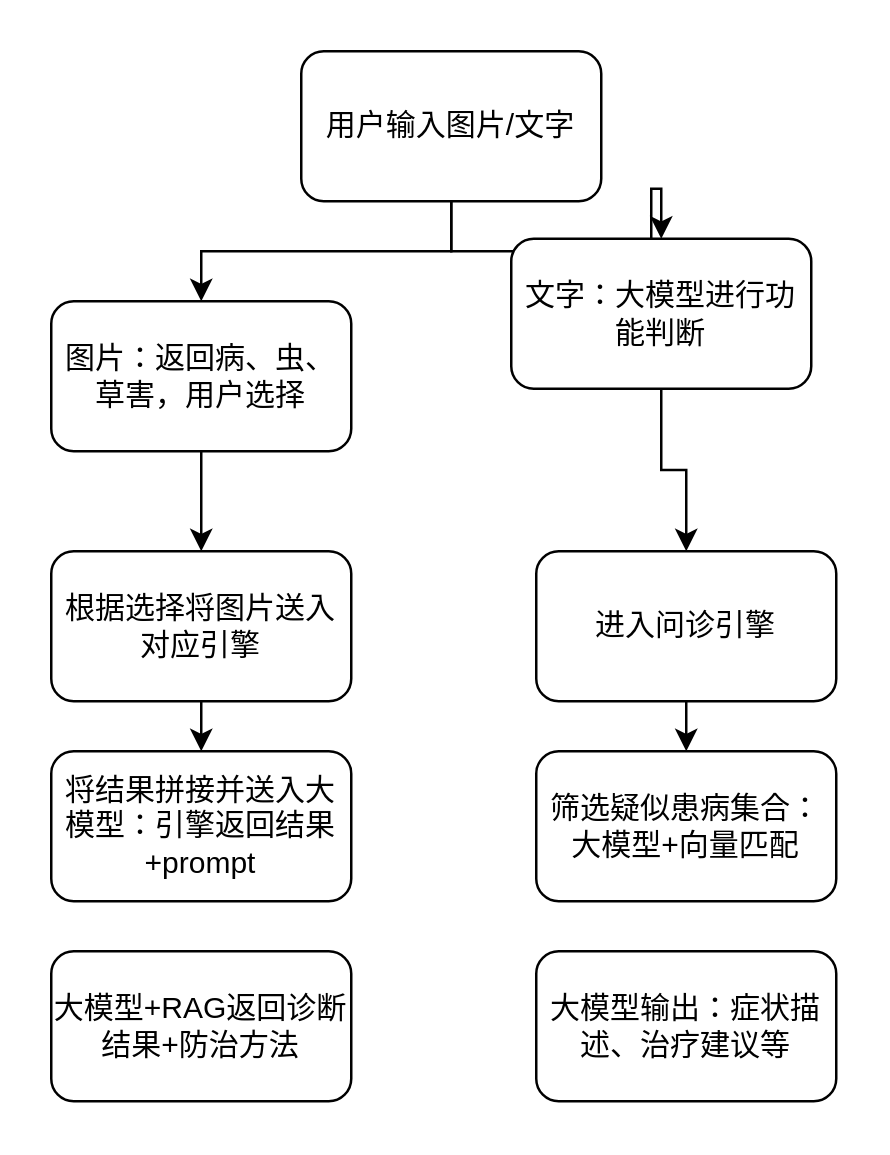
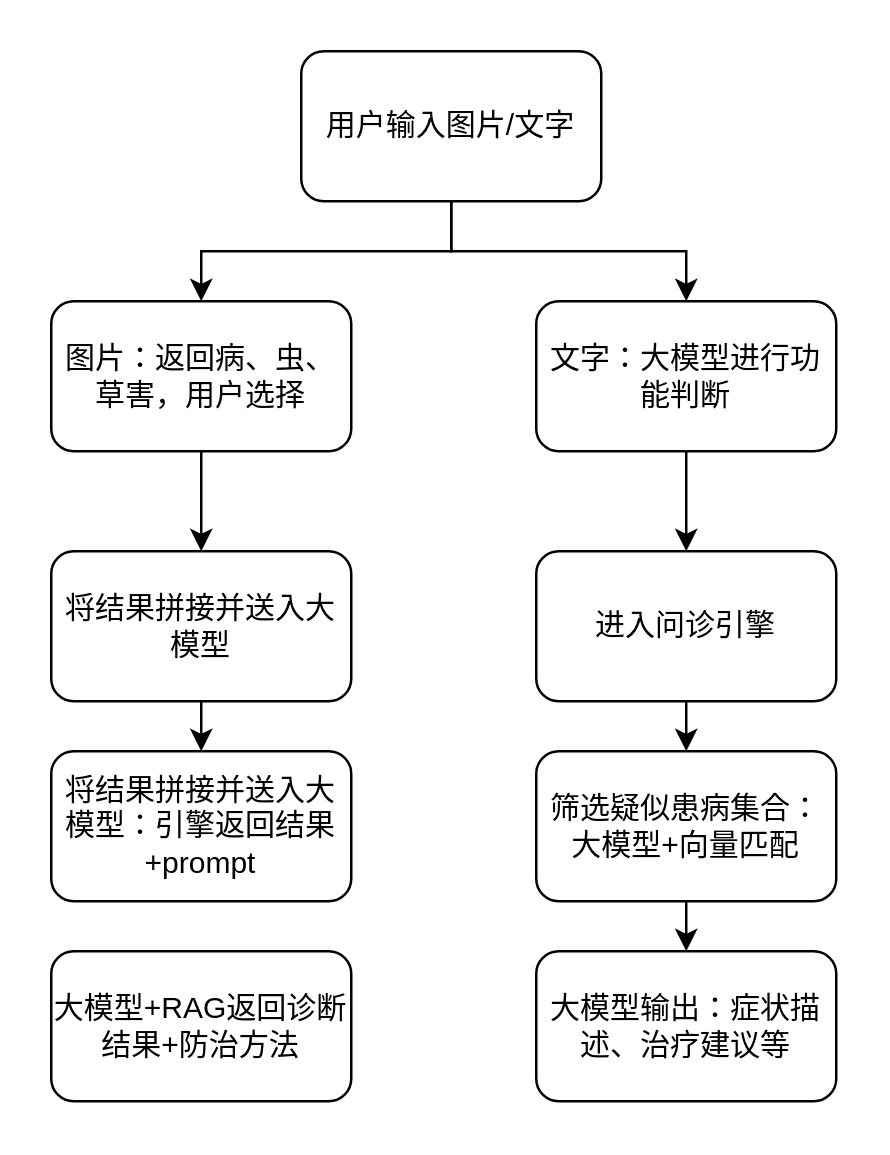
node "文字：大模型进行功能判断": moved (661, 314) -> (686, 376)
node "根据选择将图片送入对应引擎": label "根据选择将图片送入对应引擎" -> "将结果拼接并送入大模型"
edge "筛选疑似患病集合：大模型+向量匹配" -> "大模型输出：症状描述、治疗建议等": added
